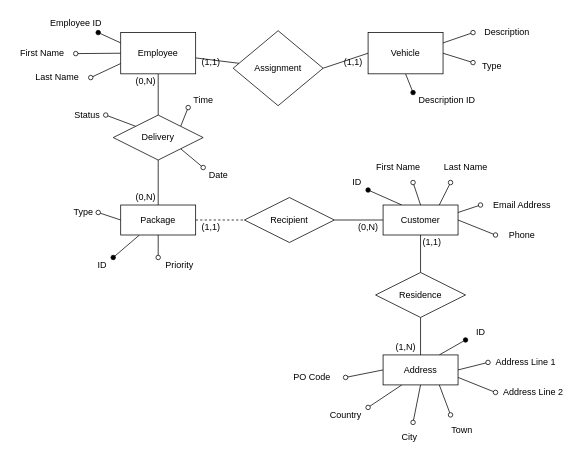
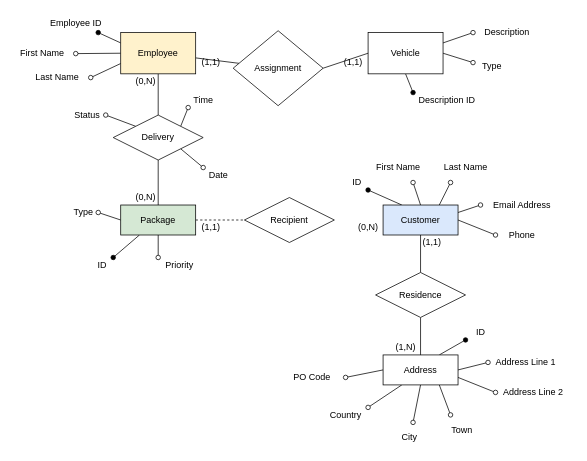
node "Employee": fillcolor #ffffff -> #fff2cc
node "Package": fillcolor #ffffff -> #d5e8d4
edge "Recipient" -- "Customer": removed
node "Customer": fillcolor #ffffff -> #dae8fc
